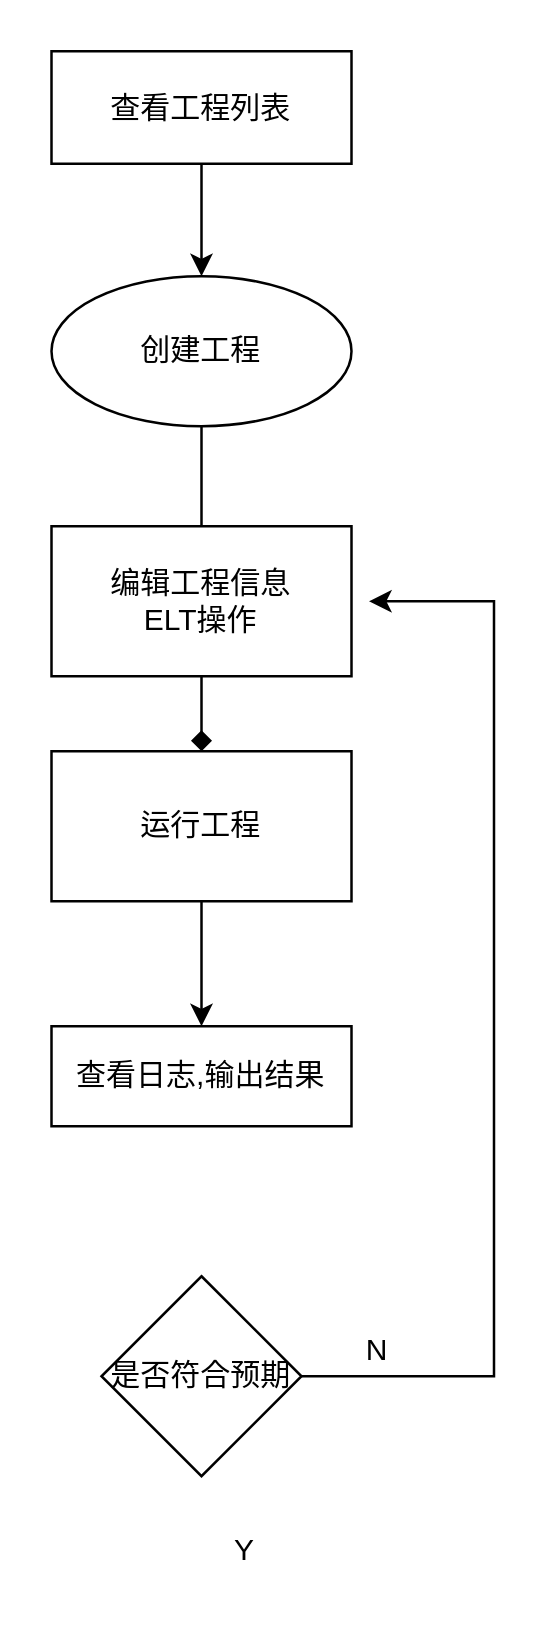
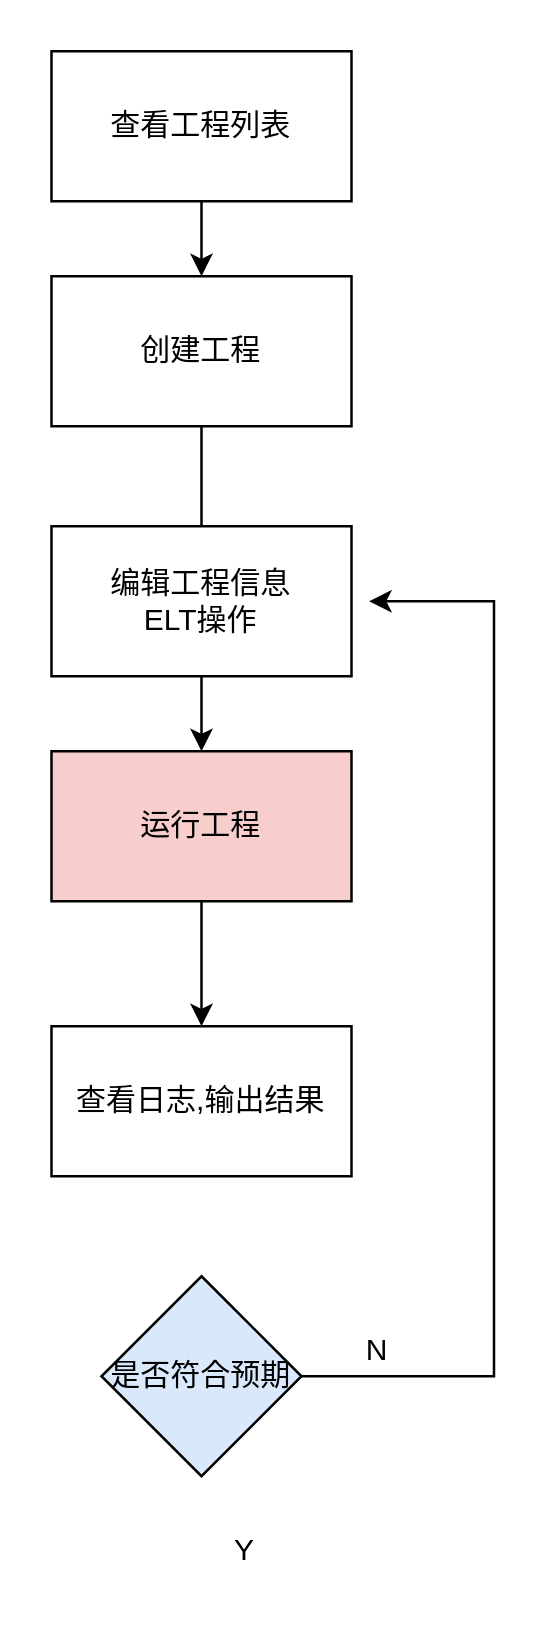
node "查看工程列表": size 300x113 -> 300x150
node "创建工程": shape ellipse -> rectangle
edge "编辑工程信息 ELT操作" -> "运行工程": arrowhead diamond -> classic
node "运行工程": fillcolor #ffffff -> #f8cecc
node "查看日志,输出结果": size 300x100 -> 300x150
node "是否符合预期": fillcolor #ffffff -> #dae8fc
